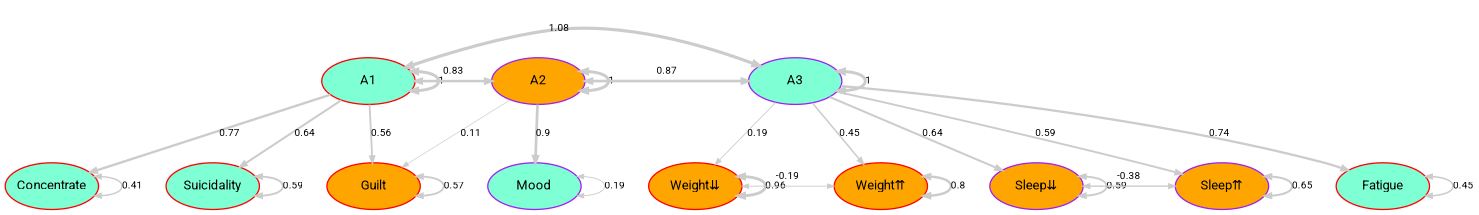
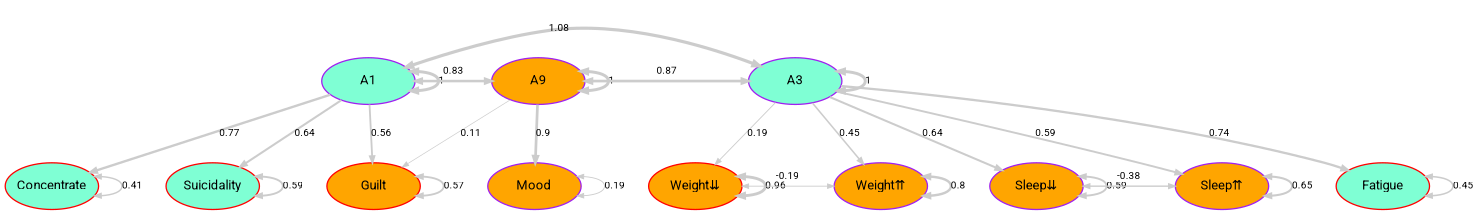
node "A1": color red -> purple
node "A2": label "A2" -> "A9"
node "Mood": fillcolor aquamarine -> orange
node "Weight⇈": color red -> purple
